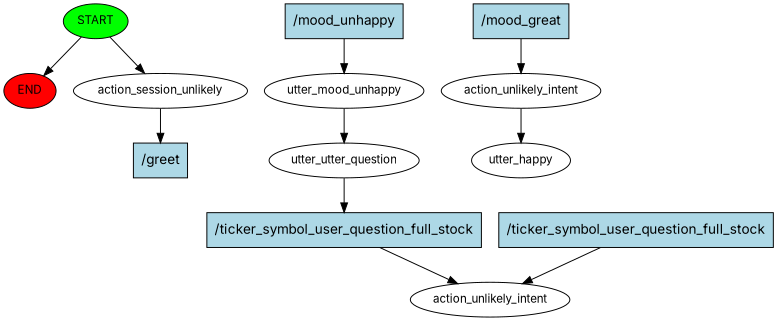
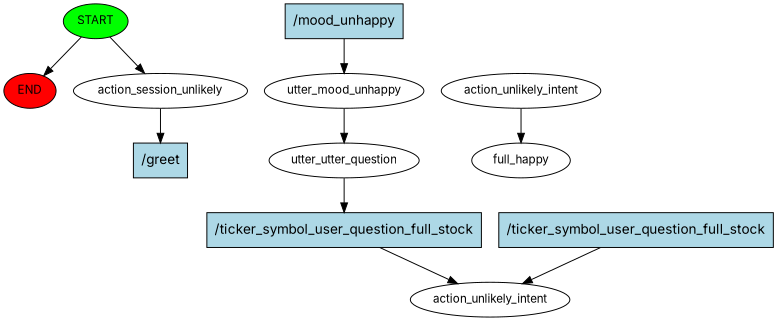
node "/mood_great": removed
node "utter_happy": label "utter_happy" -> "full_happy"
